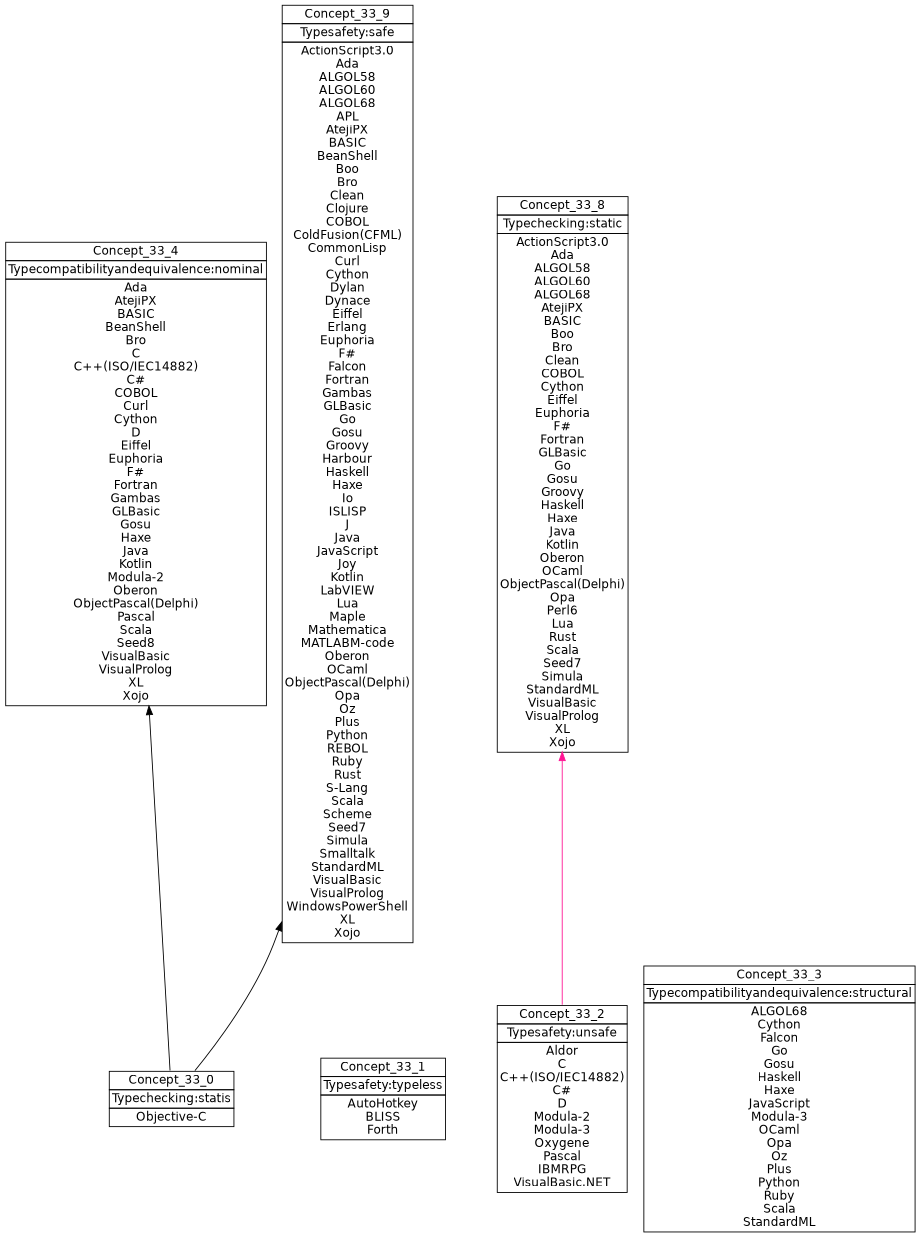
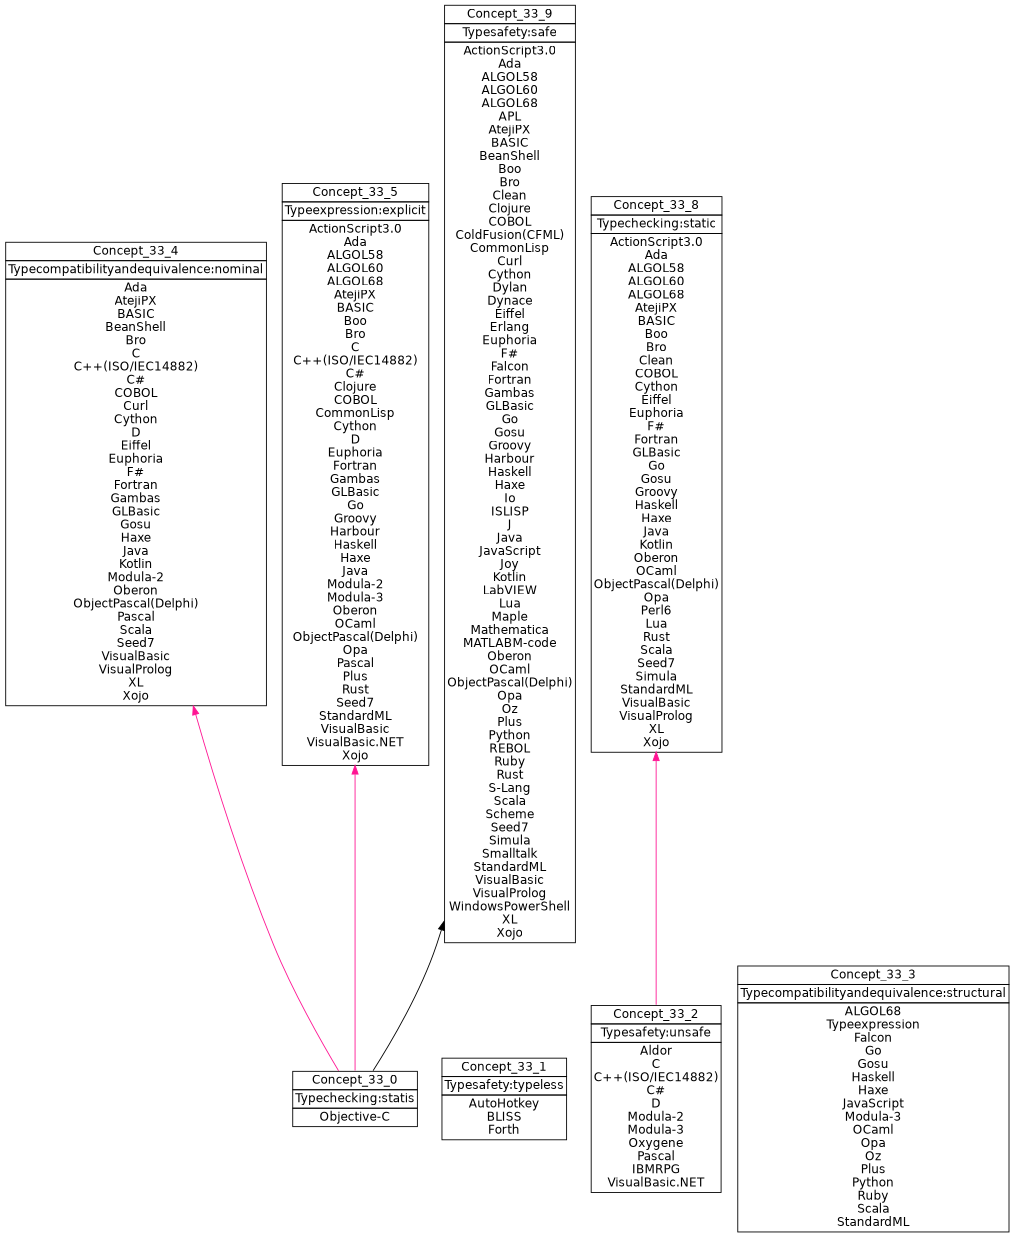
node "Concept_33_5": added
node "Concept_33_4": text "Seed8" -> "Seed7"
edge "Concept_33_0" -> "Concept_33_4": color black -> deeppink
node "Concept_33_3": text "Cython" -> "Typeexpression"
